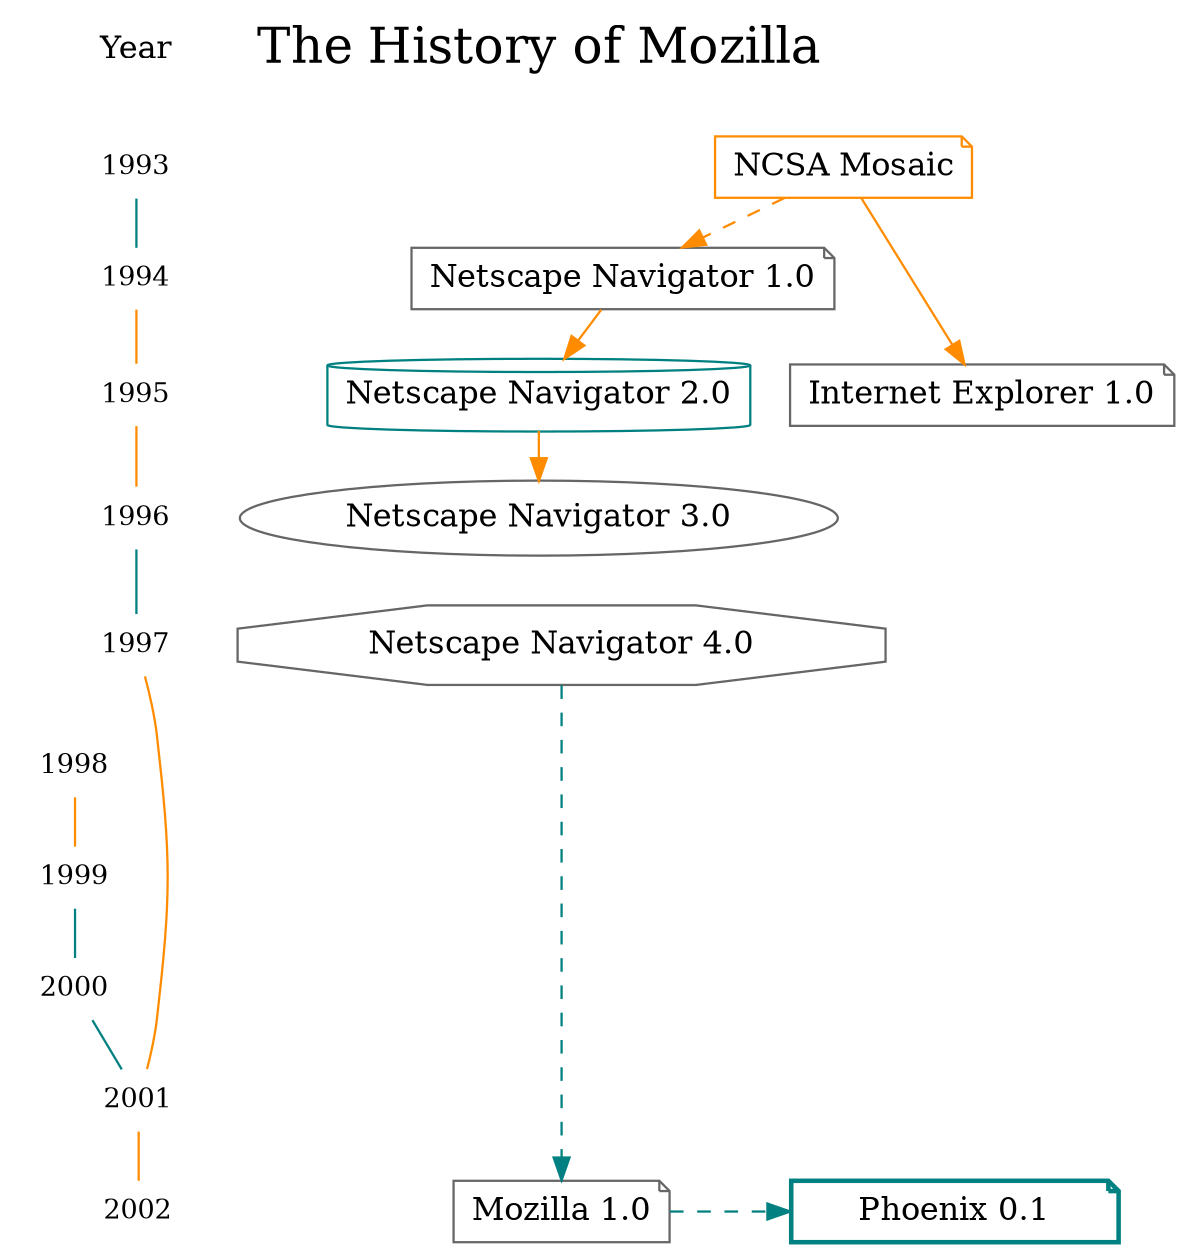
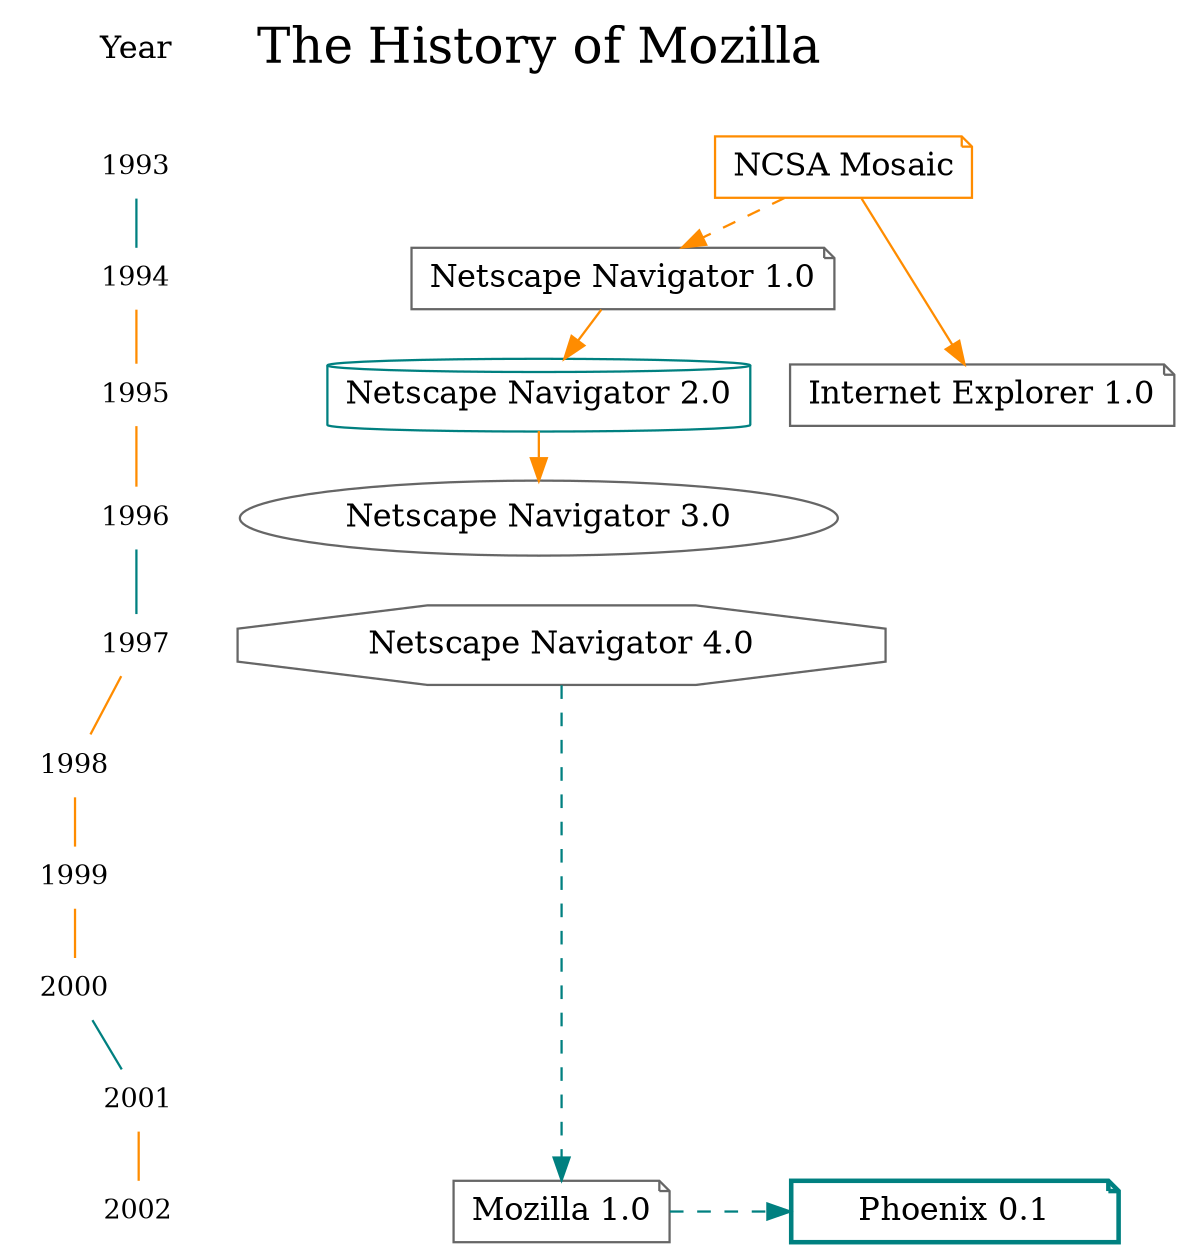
edge "1997" -- "2001": now "1997" -- "1998"
edge "1999" -- "2000": color teal -> darkorange
